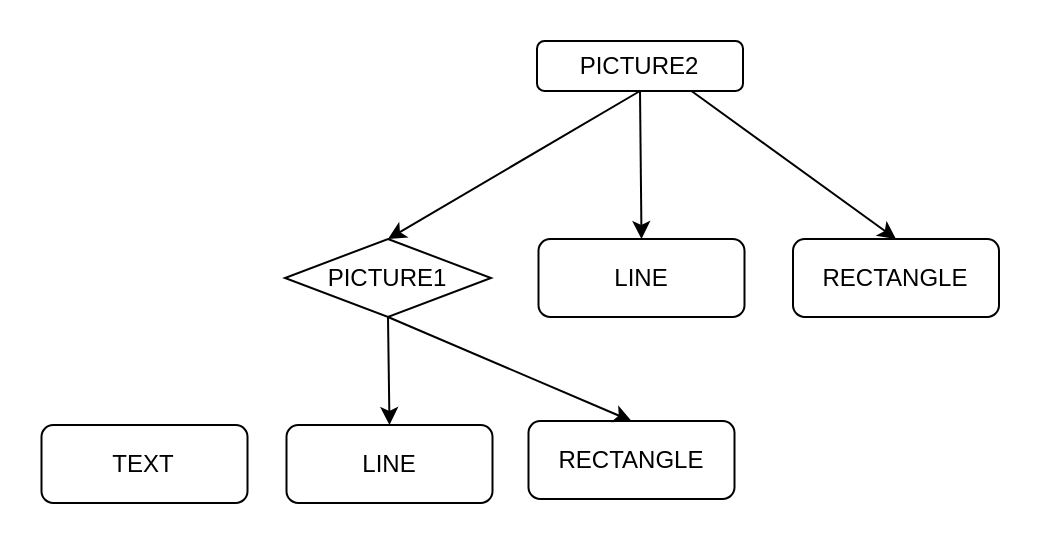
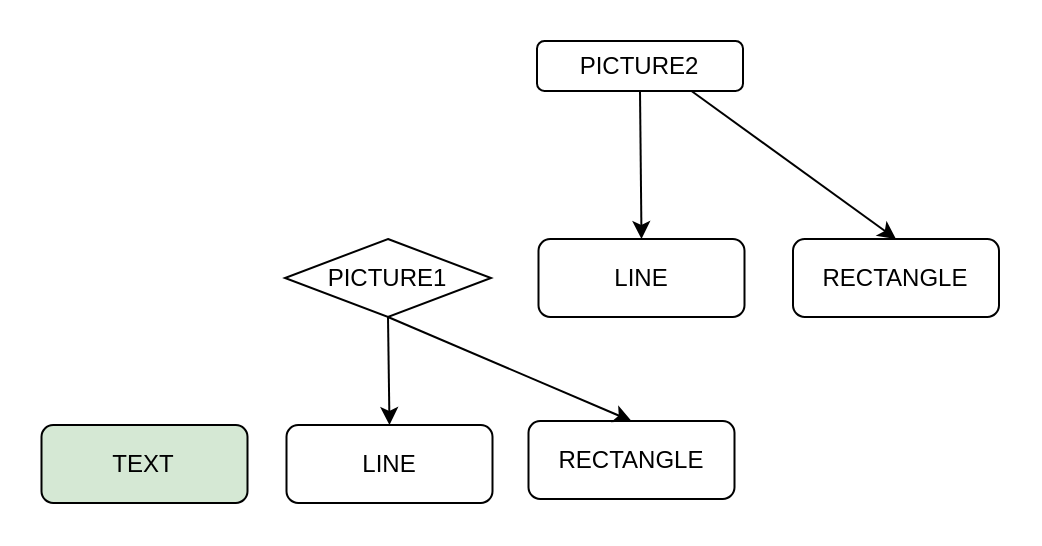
edge "PICTURE2" -> "PICTURE1": removed
node "TEXT": fillcolor #ffffff -> #d5e8d4
